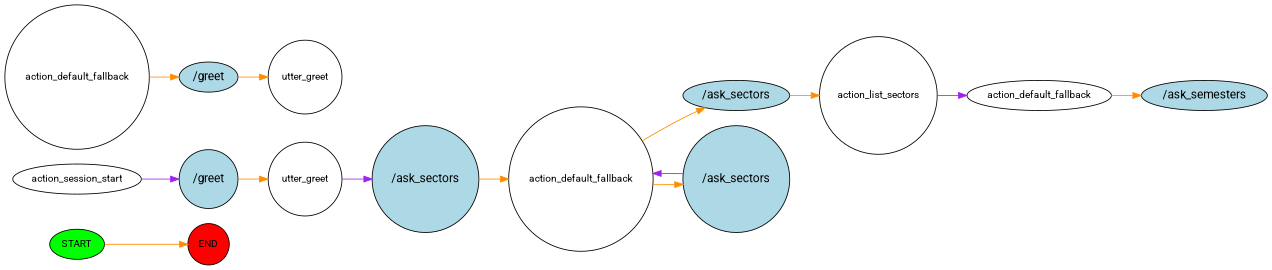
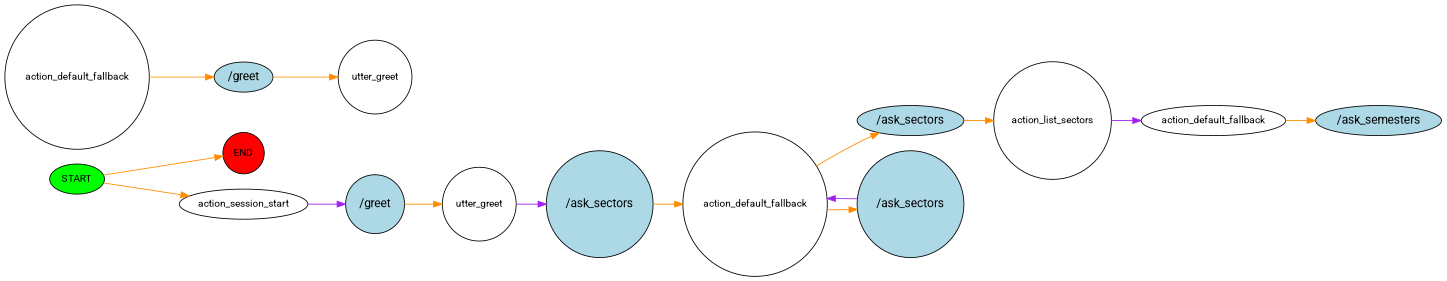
edge "START" -> "action_session_start": added
